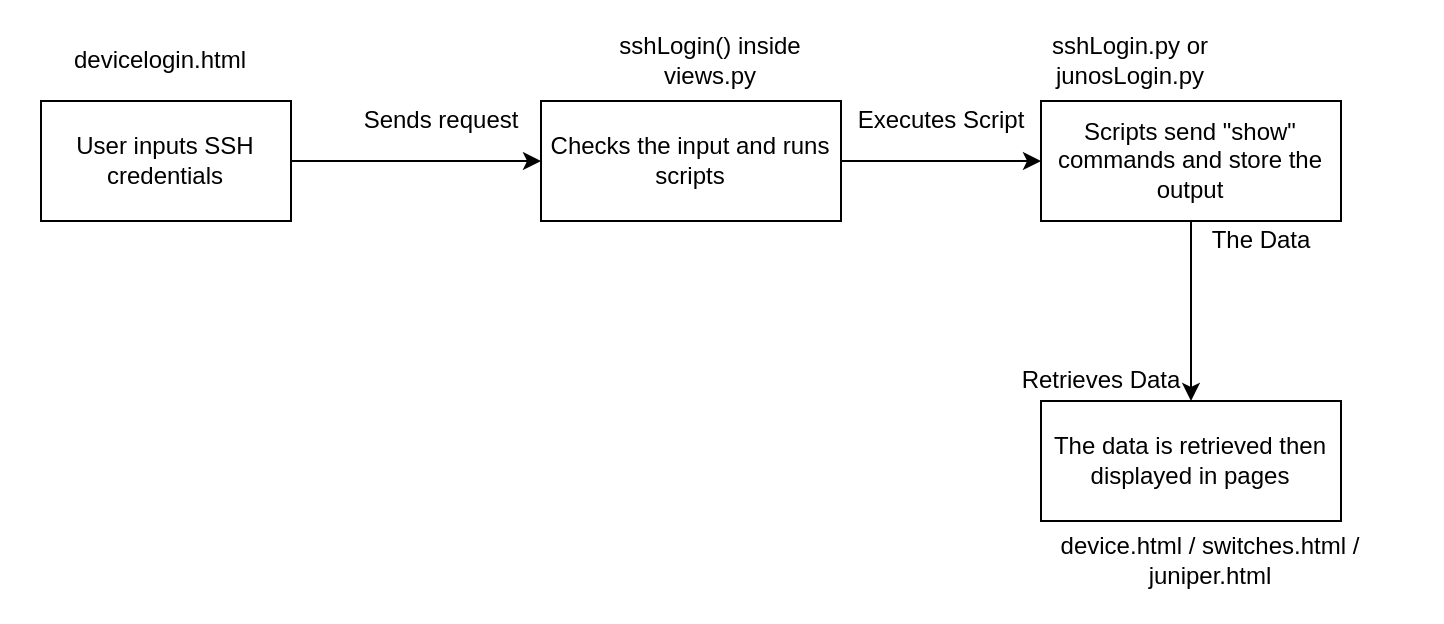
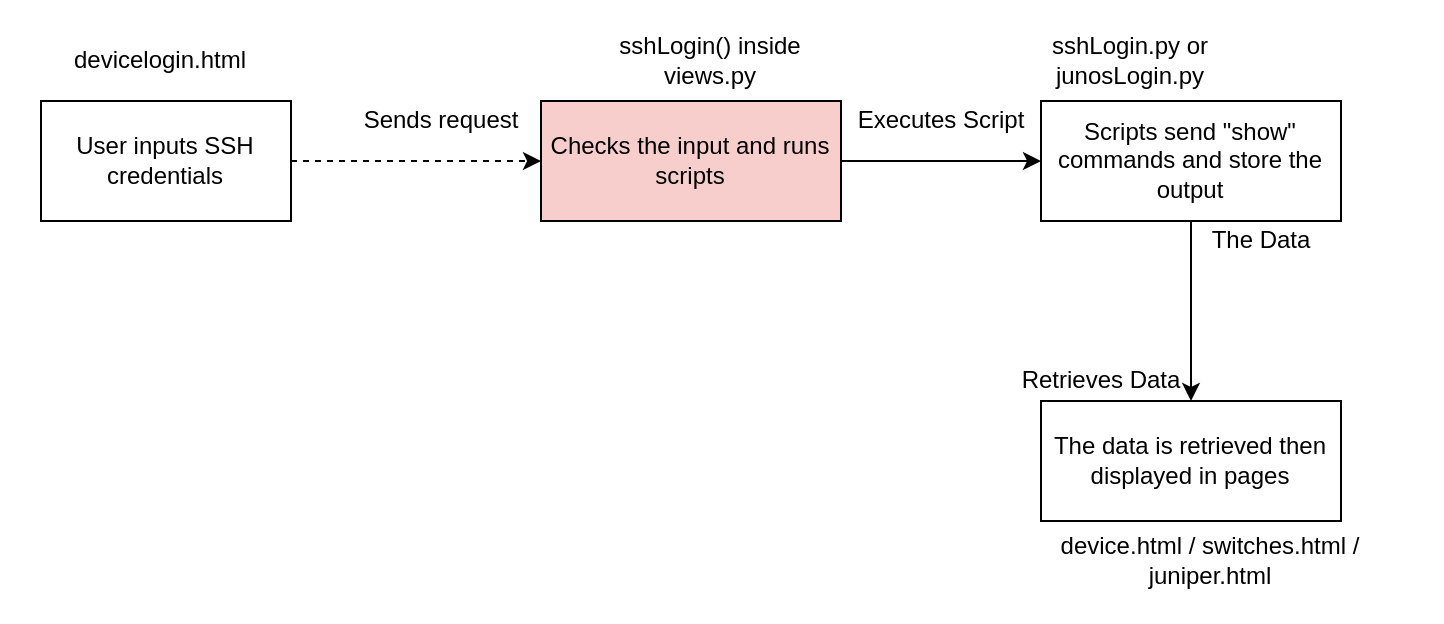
edge "User inputs SSH credentials" -> "Checks the input and runs scripts": style solid -> dashed
node "Checks the input and runs scripts": fillcolor #ffffff -> #f8cecc
